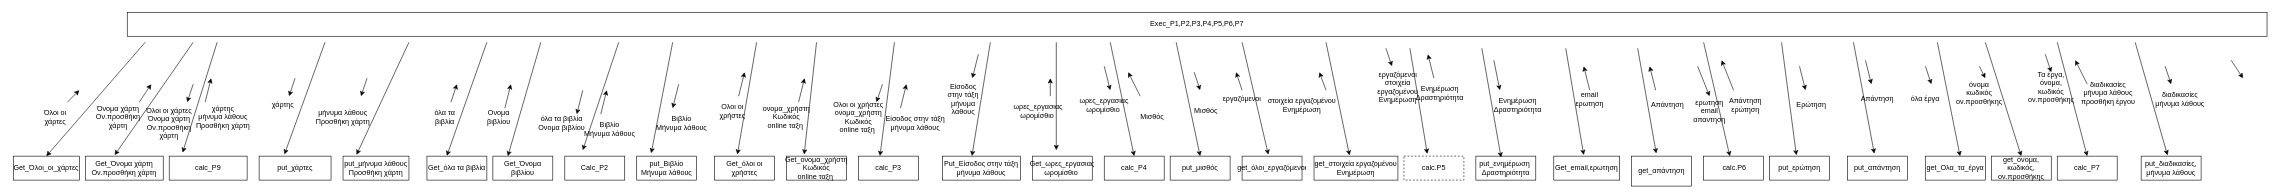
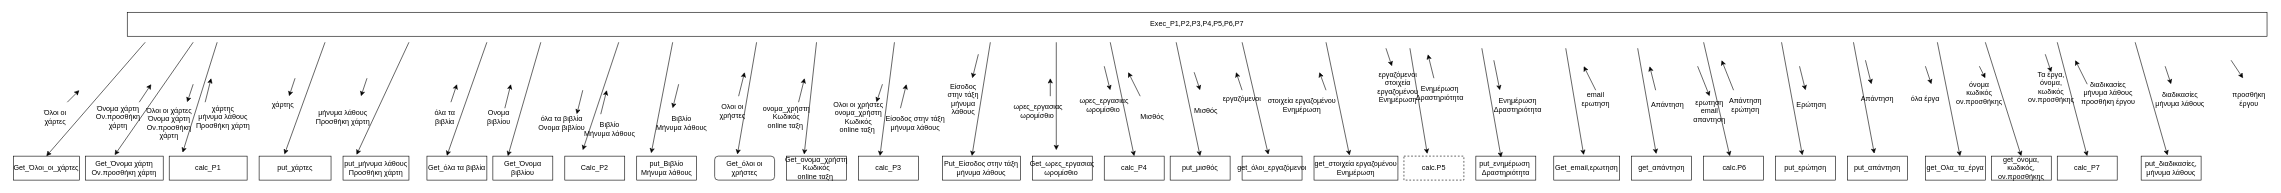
node "email ερωτηση": moved (1590, 99) -> (1596, 99)
node "προσθήκη έργου": added
node "calc_Ρ9": label "calc_Ρ9" -> "calc_Ρ1"
node "Get_όλοι οι χρήστες": shape rectangle -> rounded rectangle
node "put_ερώτηση": moved (1800, 168) -> (1806, 168)
node "get_απάντηση": size 60x30 -> 60x24
